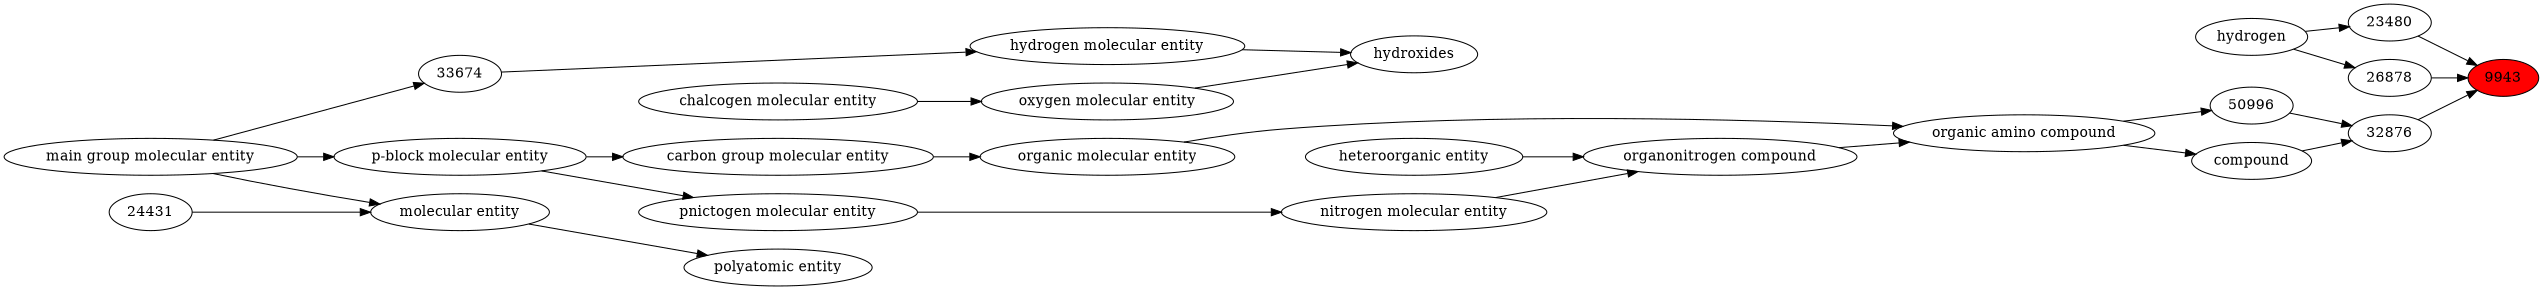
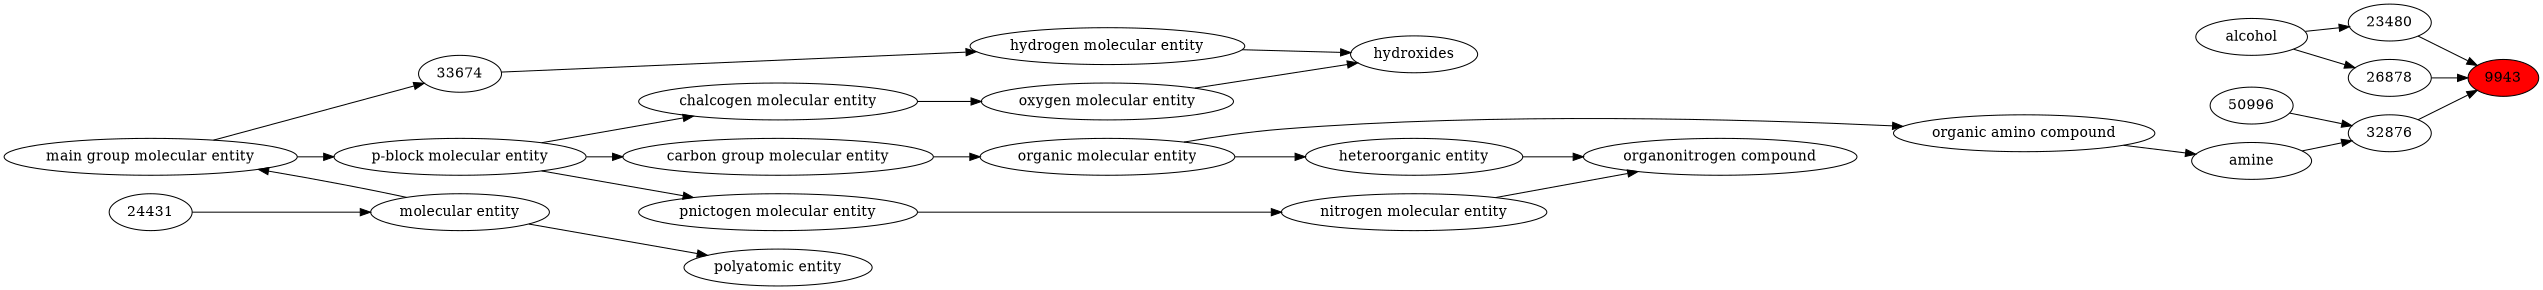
node "hydrogen": label "hydrogen" -> "alcohol"
edge "organic amino compound" -> "50996": removed
edge "p-block molecular entity" -> "chalcogen molecular entity": added
edge "organonitrogen compound" -> "organic amino compound": removed
edge "organic molecular entity" -> "heteroorganic entity": added
node "compound": label "compound" -> "amine"
edge "main group molecular entity" -> "molecular entity": reversed
